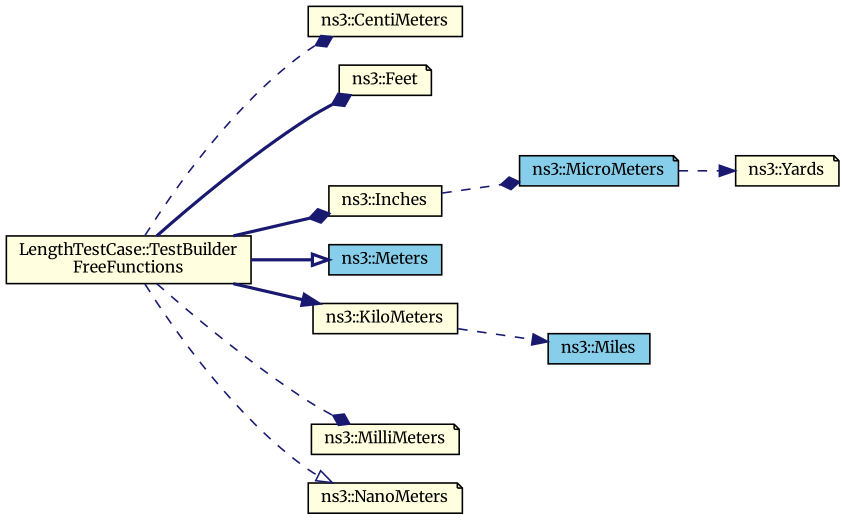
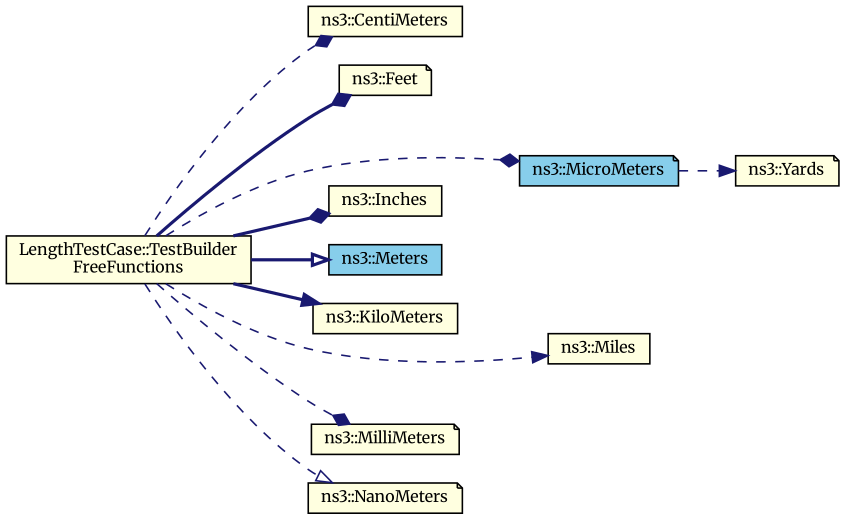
edge "ns3::Inches" -> "ns3::MicroMeters": now "LengthTestCase::TestBuilder FreeFunctions" -> "ns3::MicroMeters"
edge "ns3::KiloMeters" -> "ns3::Miles": now "LengthTestCase::TestBuilder FreeFunctions" -> "ns3::Miles"
node "ns3::Miles": fillcolor skyblue -> lightyellow
